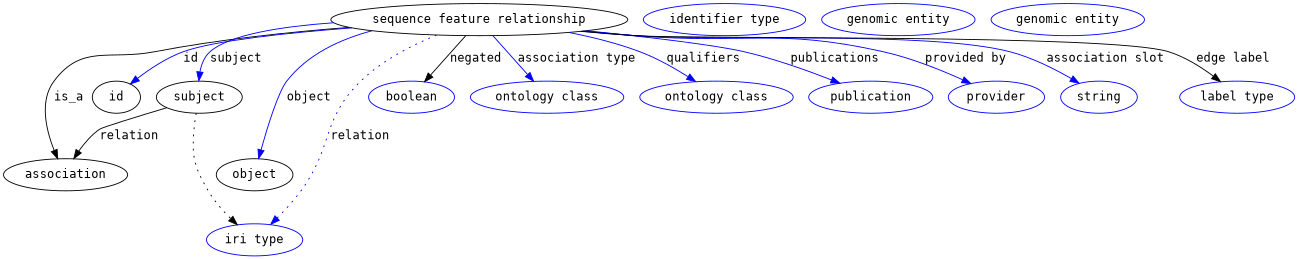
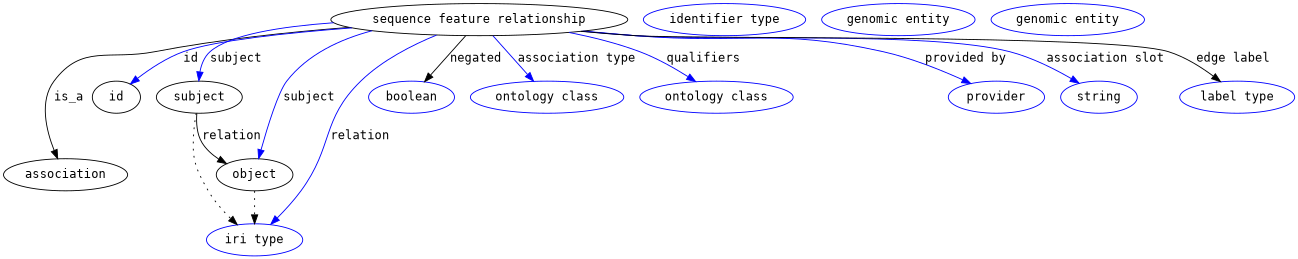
edge "sequence feature relationship" -> "object": label "object" -> "subject"
node "publication": removed
edge "sequence feature relationship" -> "iri type": style dotted -> solid
edge "subject" -> "association": now "subject" -> "object"
edge "object" -> "iri type": added
